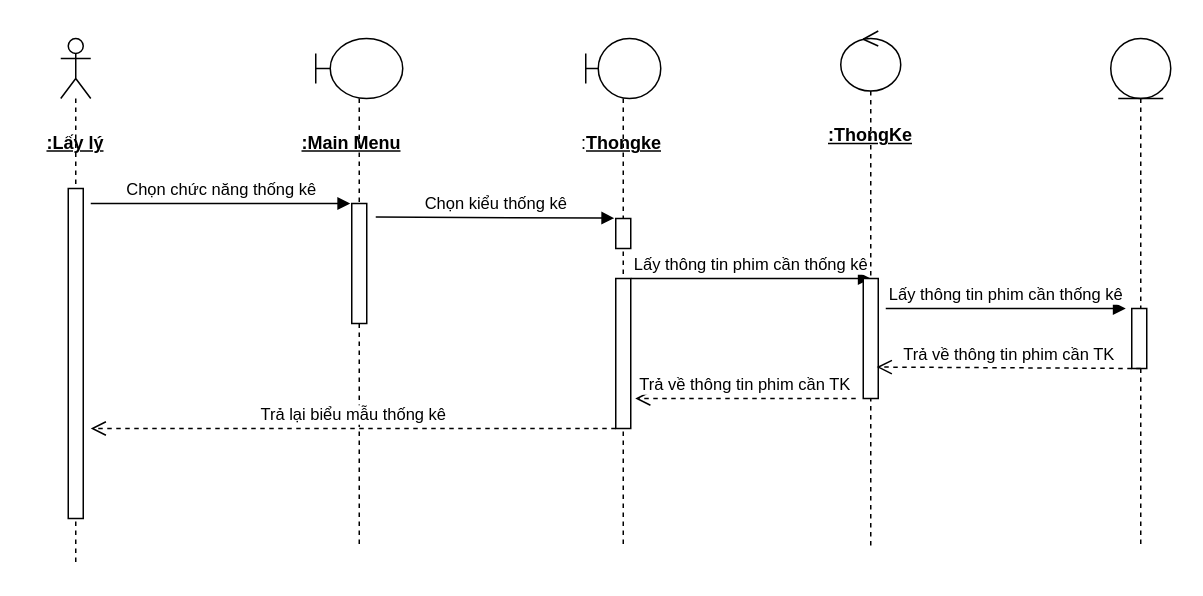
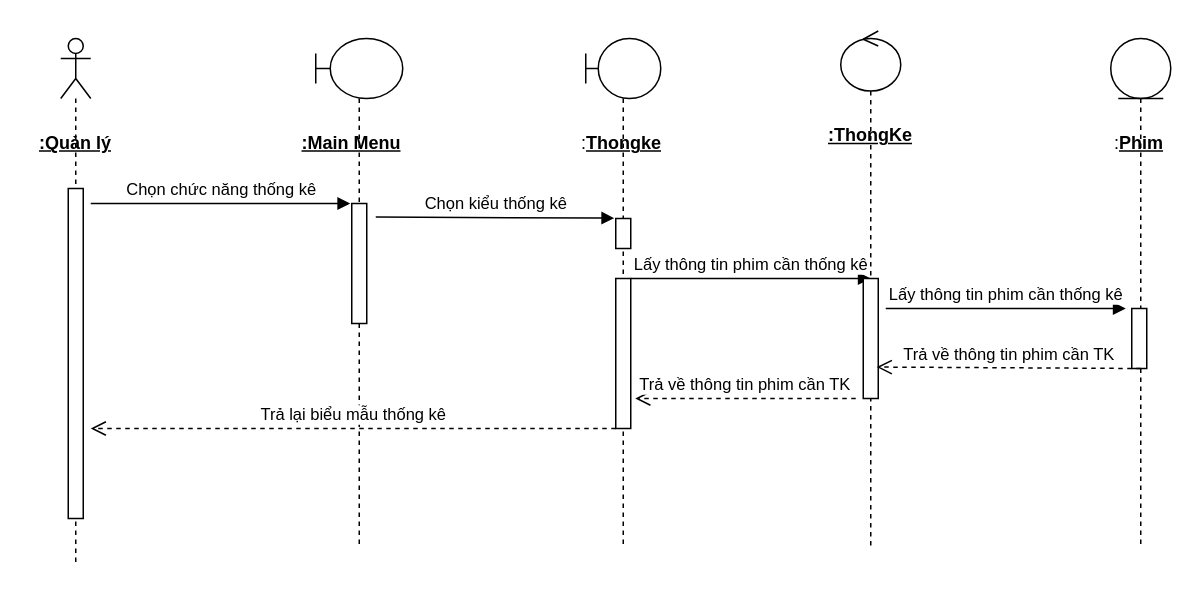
node ":Lấy lý": label ":Lấy lý" -> ":Quản lý"
node ":Phim": added
